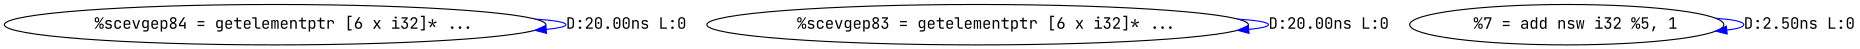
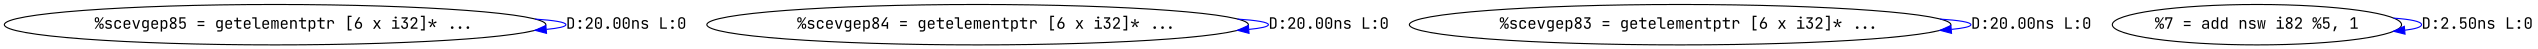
node "%scevgep85 = getelementptr [6 x i32]* ...": added
node "%7 = add nsw i32 %5, 1": label "%7 = add nsw i32 %5, 1" -> "%7 = add nsw i82 %5, 1"
